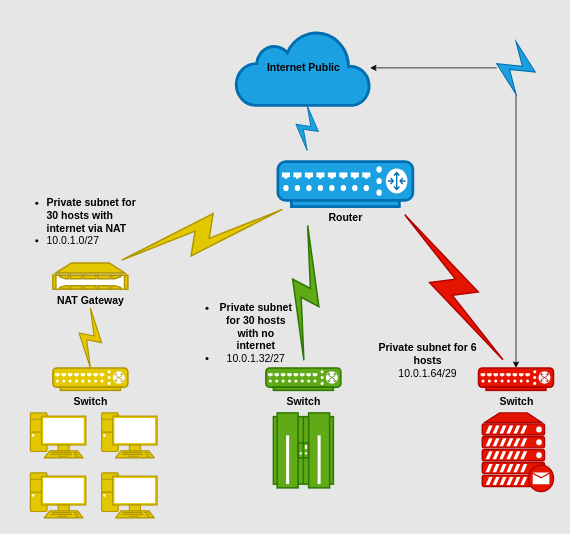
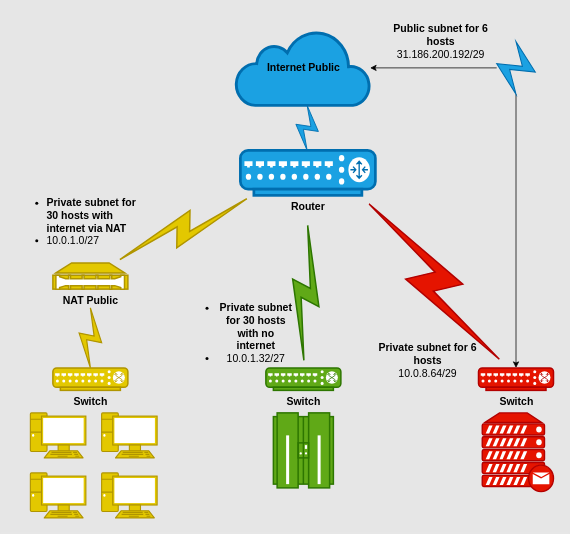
node "Public subnet for 6 hosts 31.186.200.192/29": added
node "Router": moved (345, 184) -> (308, 173)
node "NAT Gateway": label "NAT Gateway" -> "NAT Public"
node "Private subnet for 6 hosts 10.0.1.64/29": label "Private subnet for 6 hosts 10.0.1.64/29" -> "Private subnet for 6 hosts 10.0.8.64/29"
